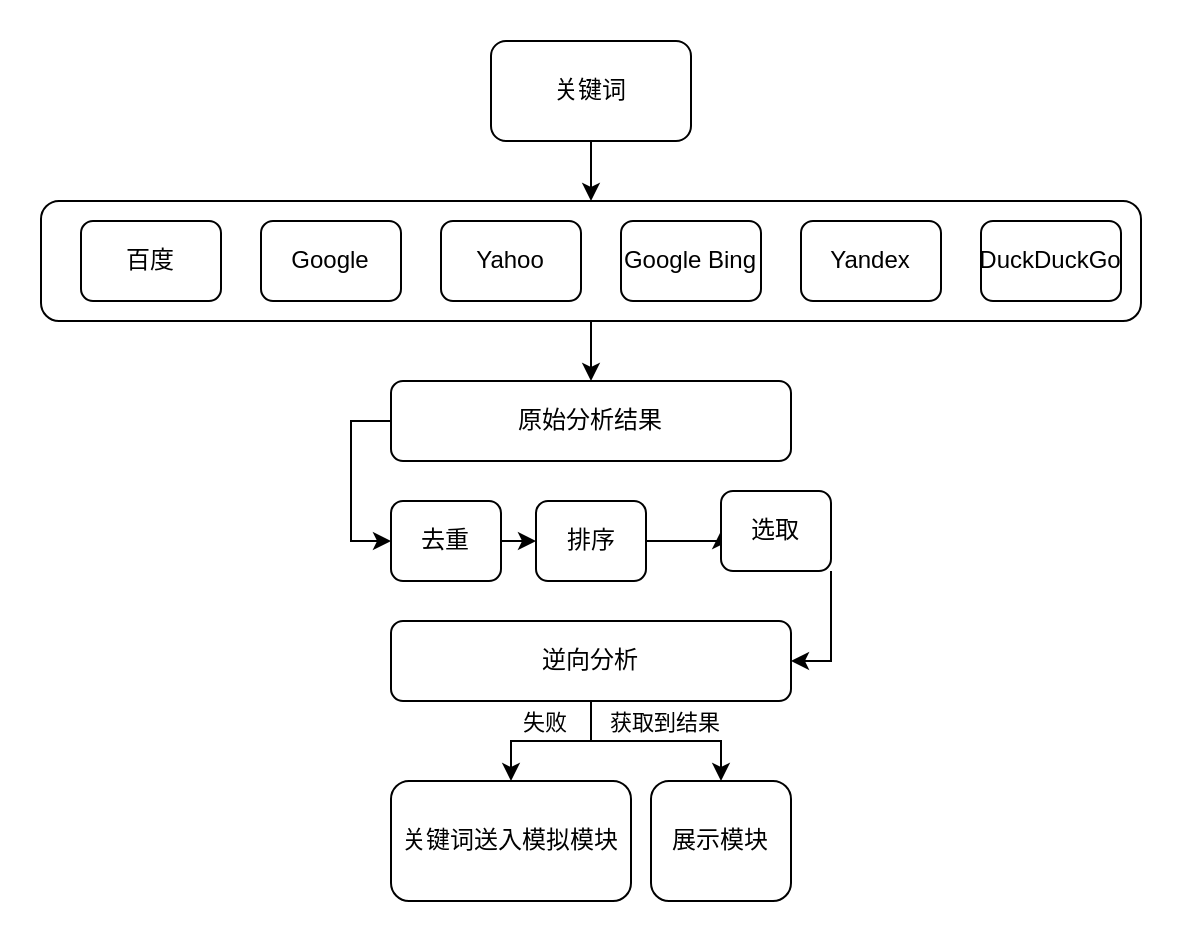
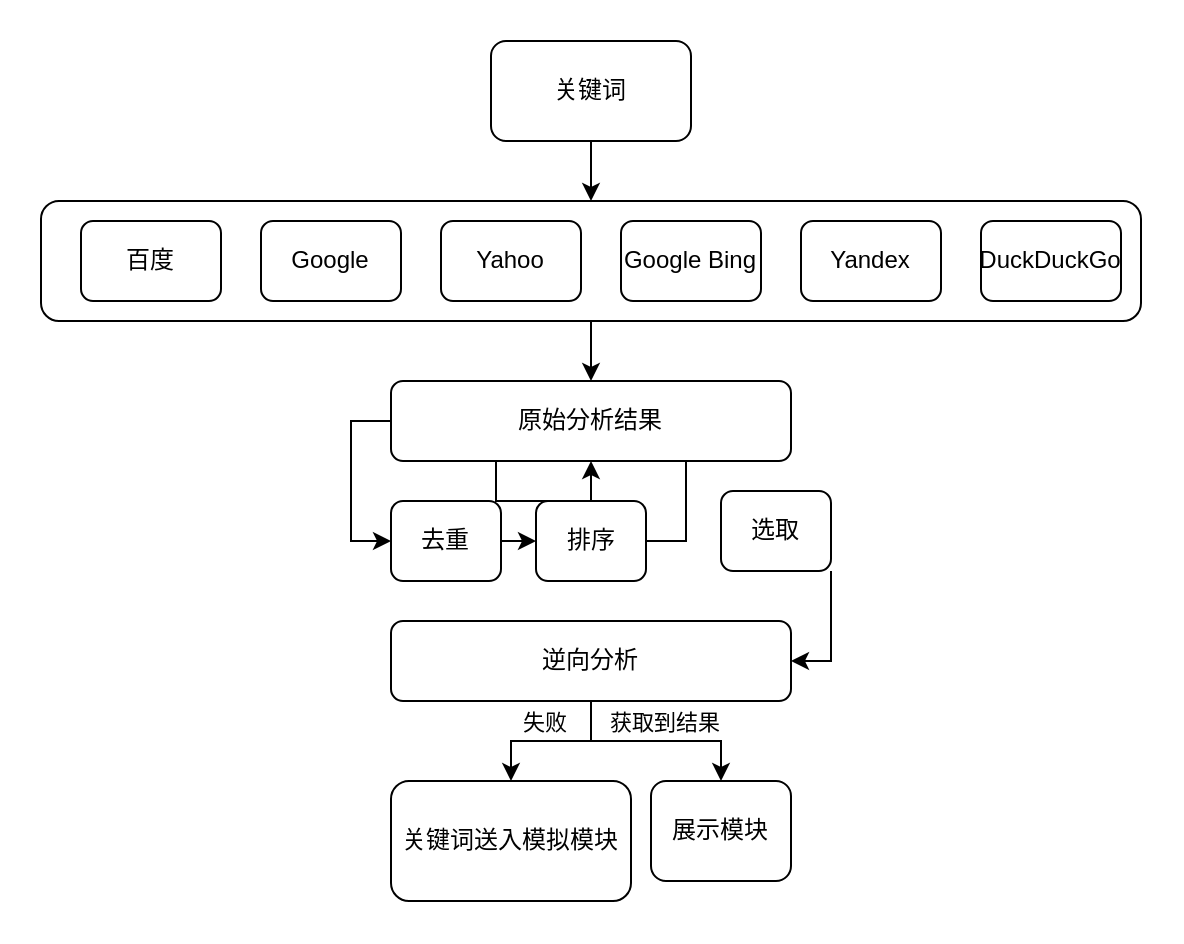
edge "排序" -> "选取": now "排序" -> "原始分析结果"
node "展示模块": size 140x120 -> 140x100
